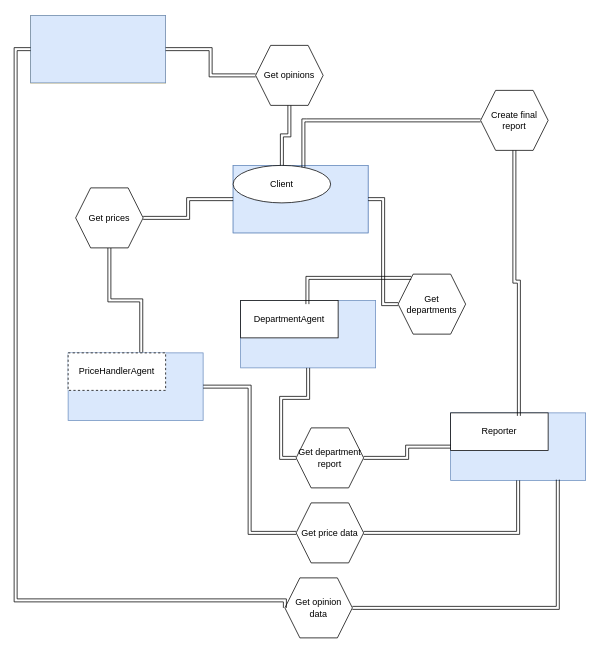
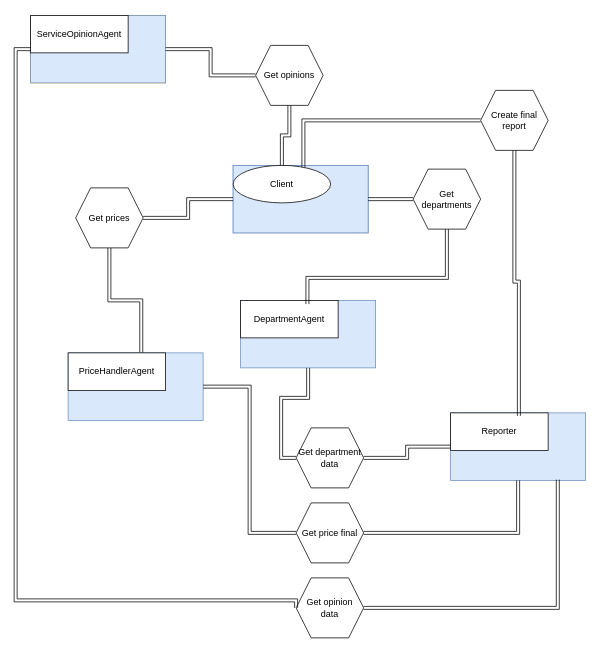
node "ServiceOpinionAgent": added
node "Get departments": moved (432, 304) -> (447, 199)
node "PriceHandlerAgent": style dashed -> solid
node "Get department report": label "Get department report" -> "Get department data"
node "Get price data": label "Get price data" -> "Get price final"
node "Get opinion data": moved (318, 608) -> (330, 608)
